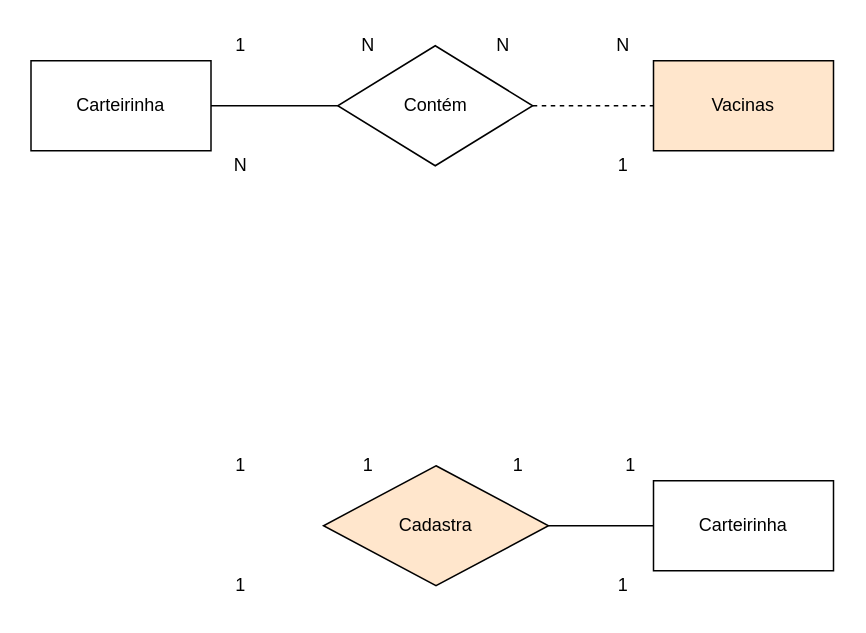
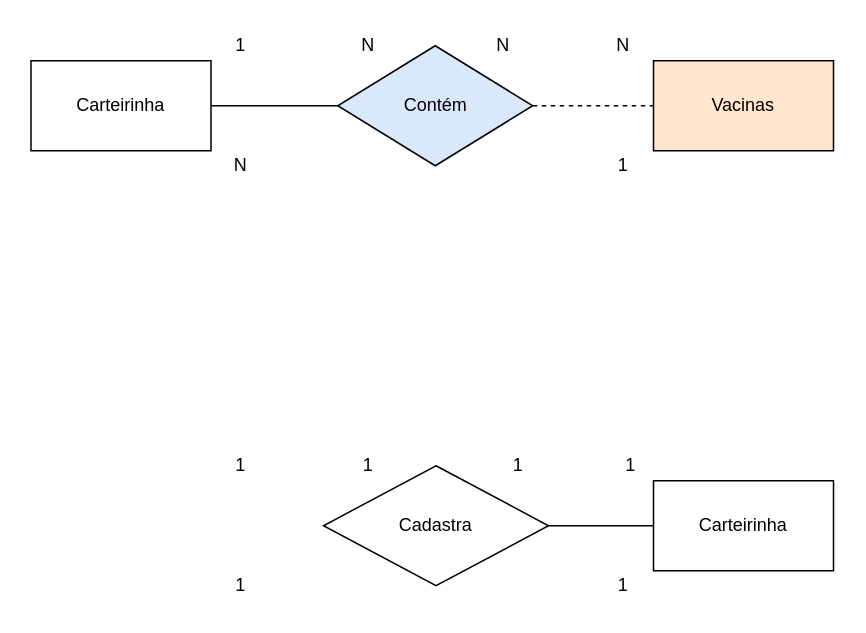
node "Contém": fillcolor #ffffff -> #dae8fc
node "Cadastra": fillcolor #ffe6cc -> #ffffff
